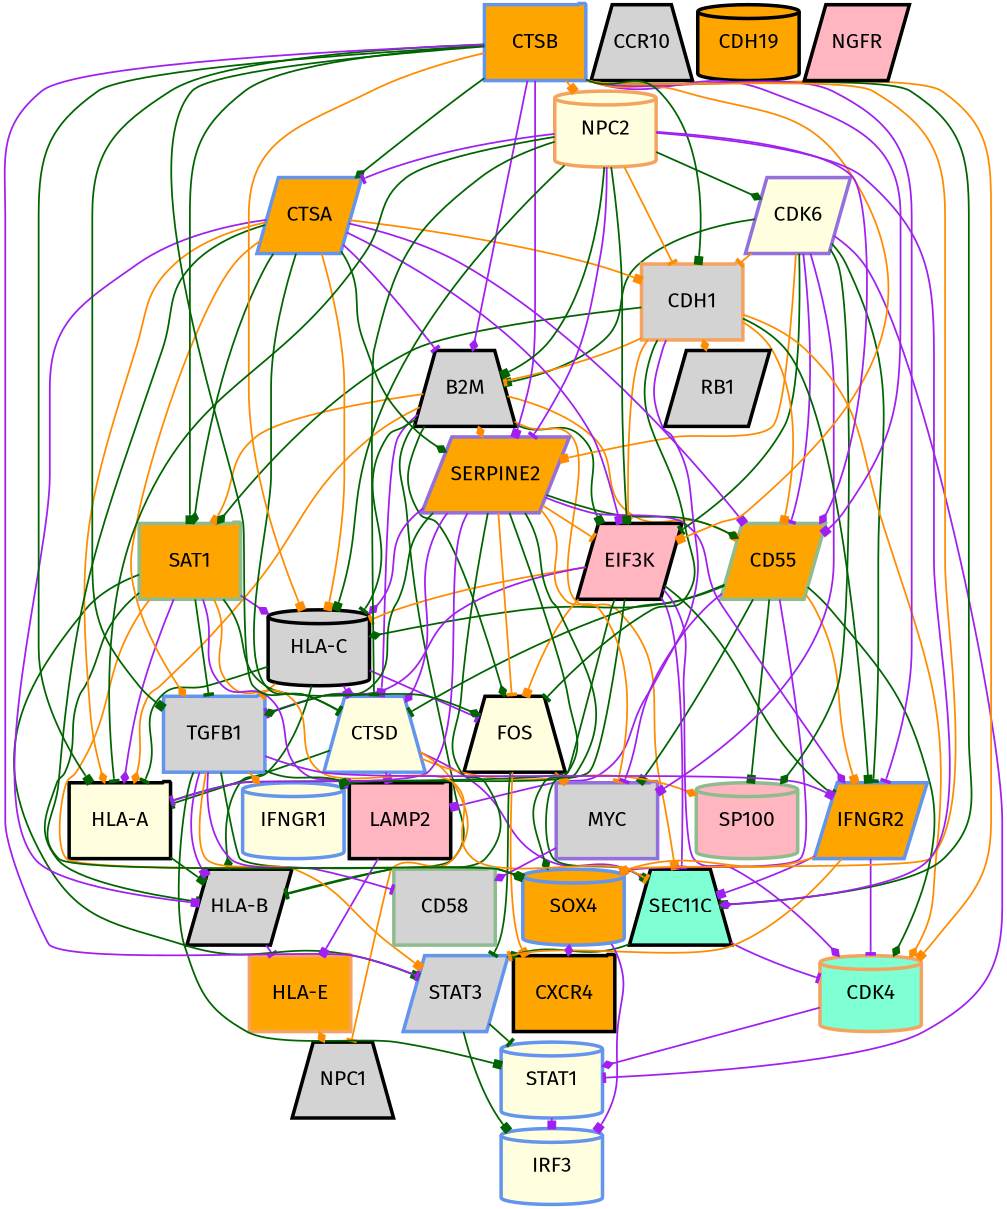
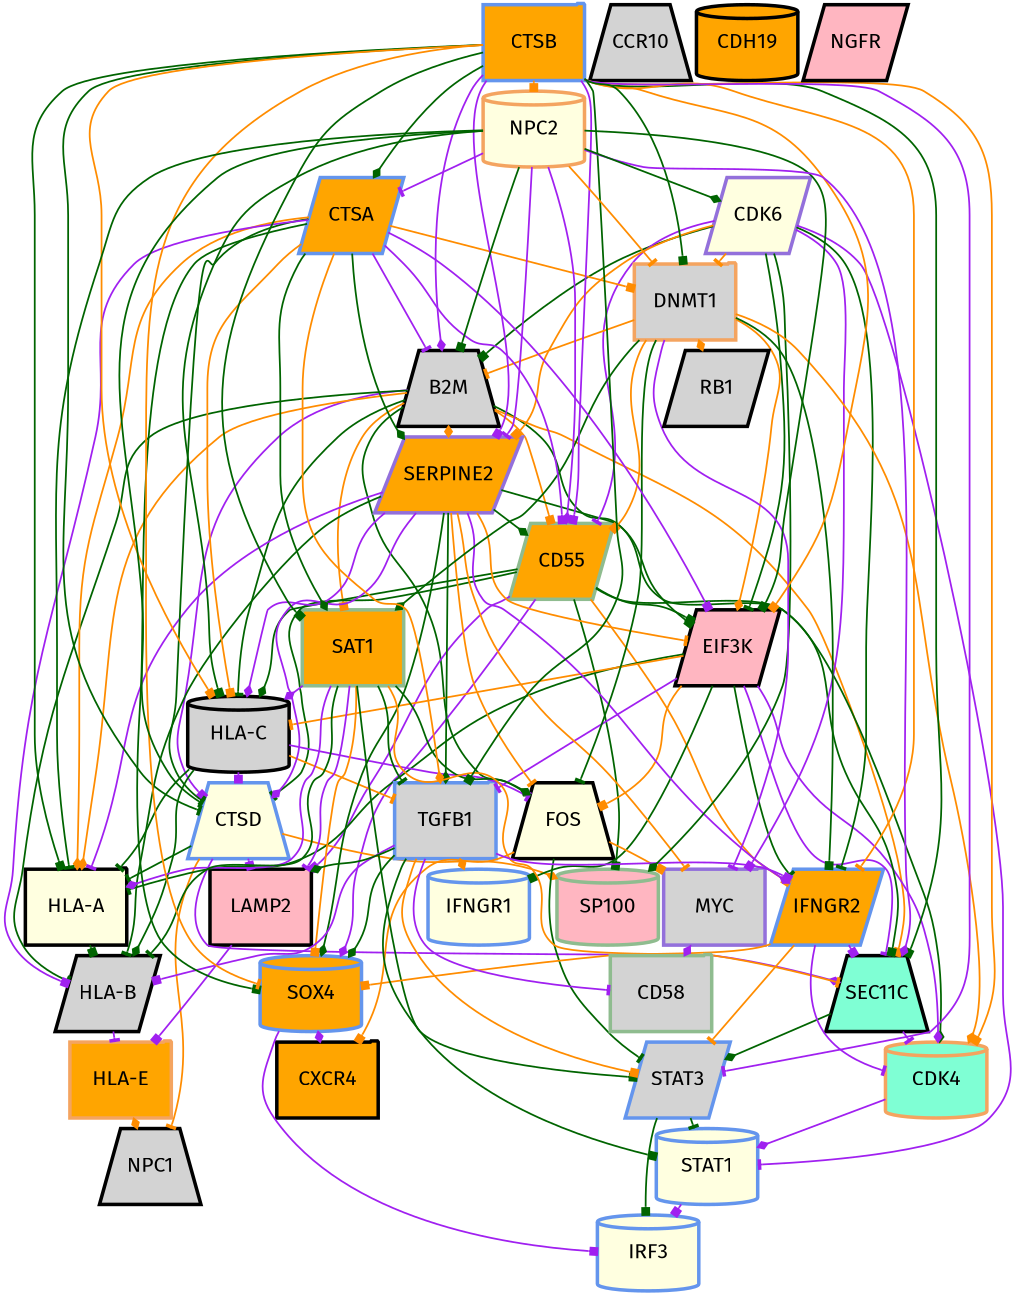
edge "CTSB" -> "IFNGR2": color purple -> darkorange
node "CDH1": label "CDH1" -> "DNMT1"
edge "CD55" -> "MYC": now "CD55" -> "EIF3K"
